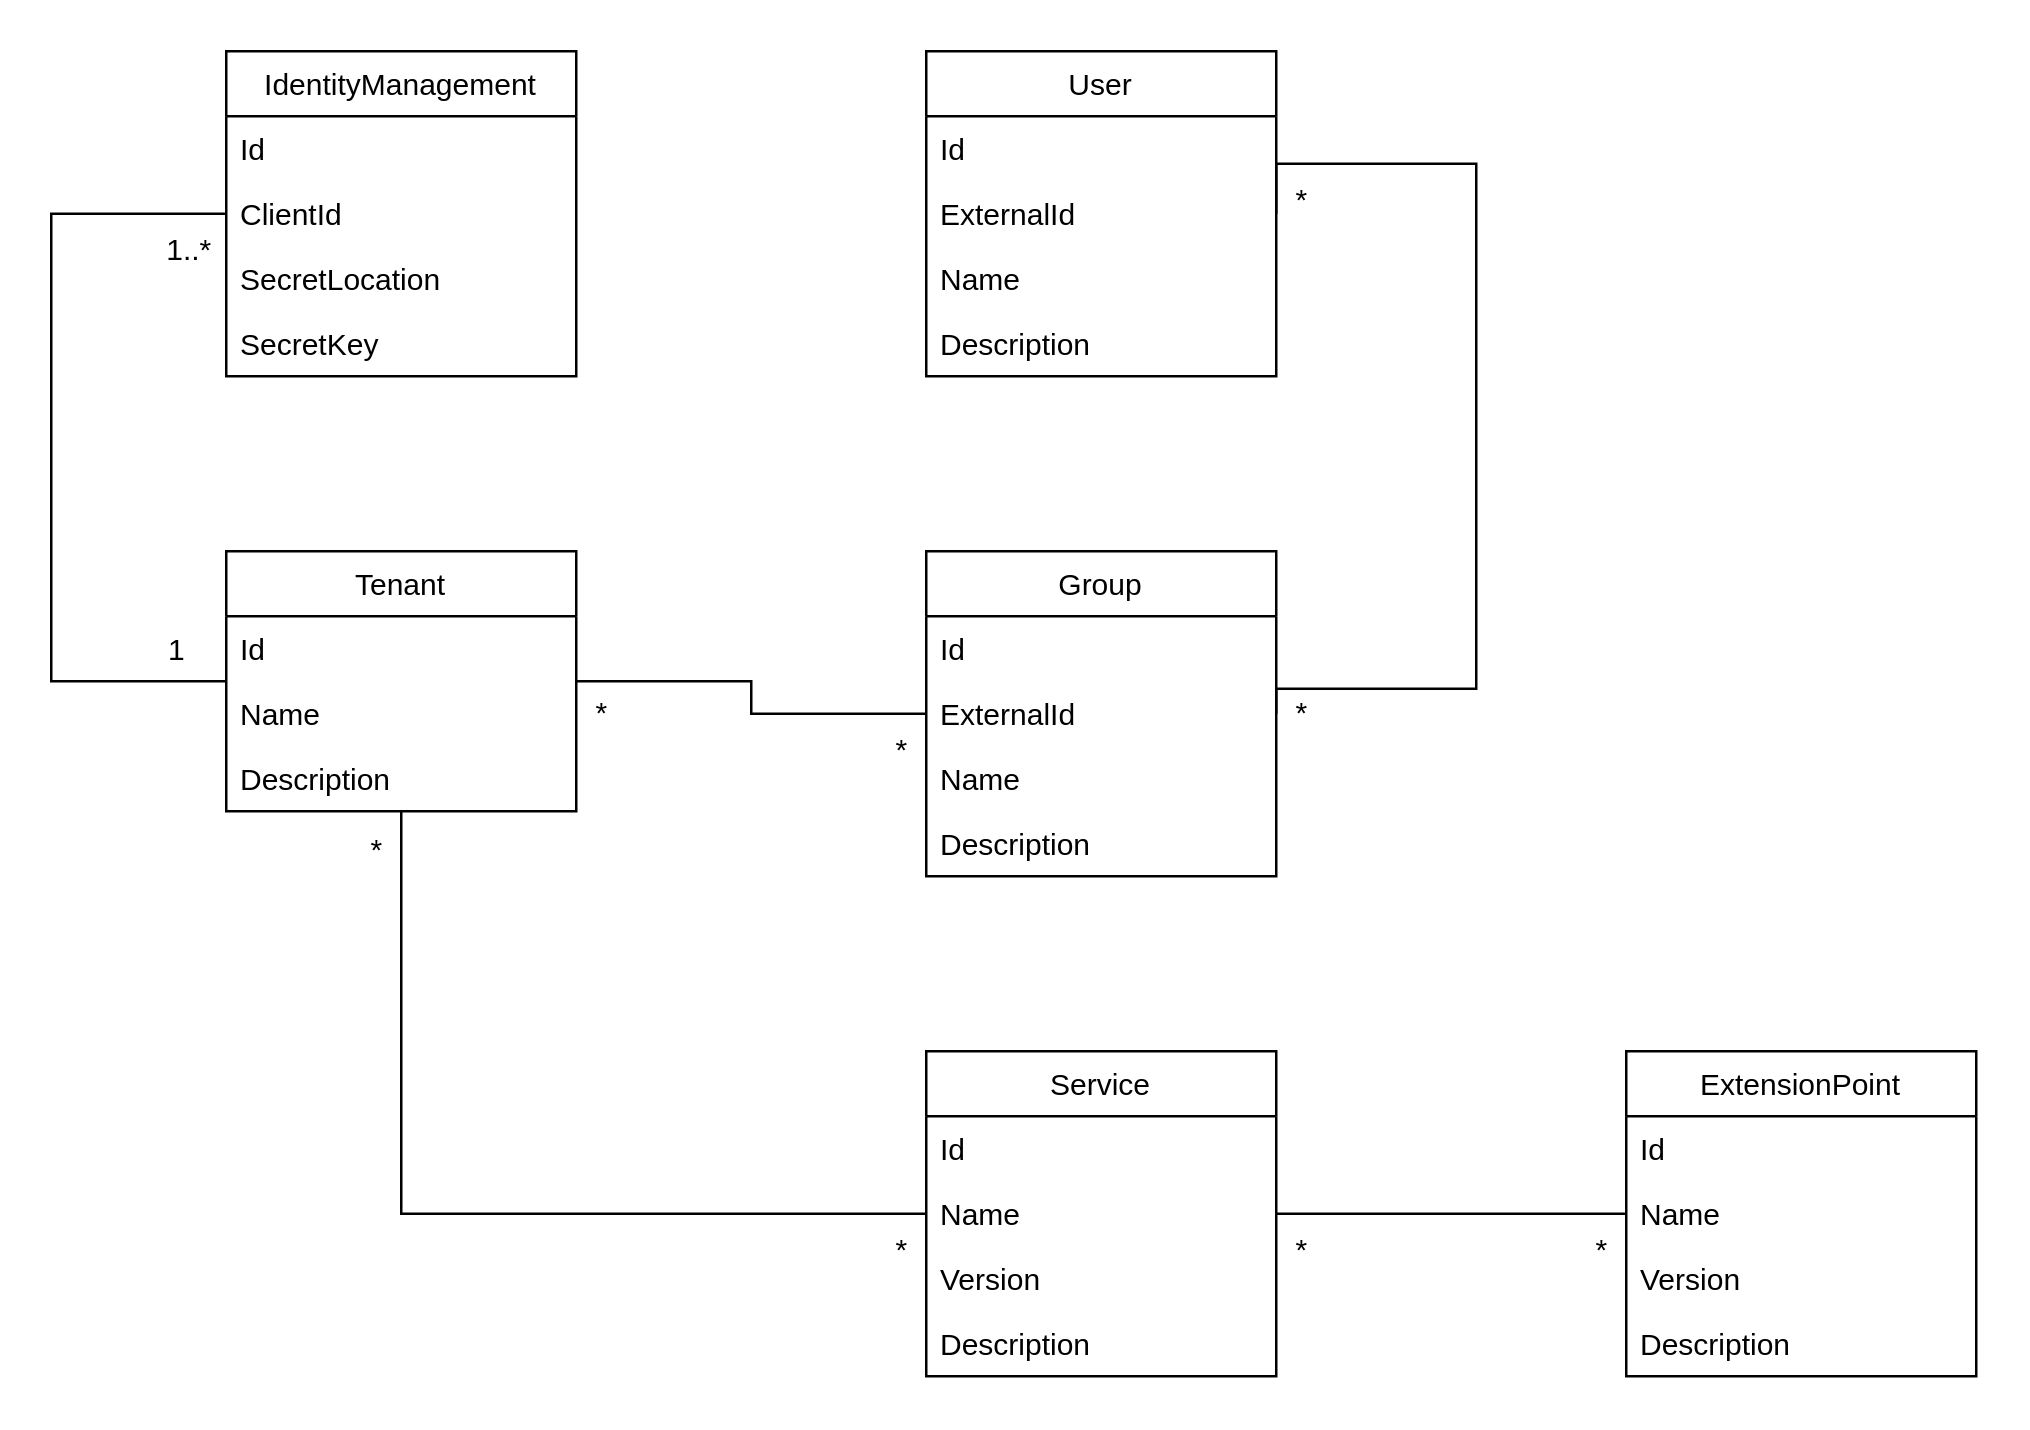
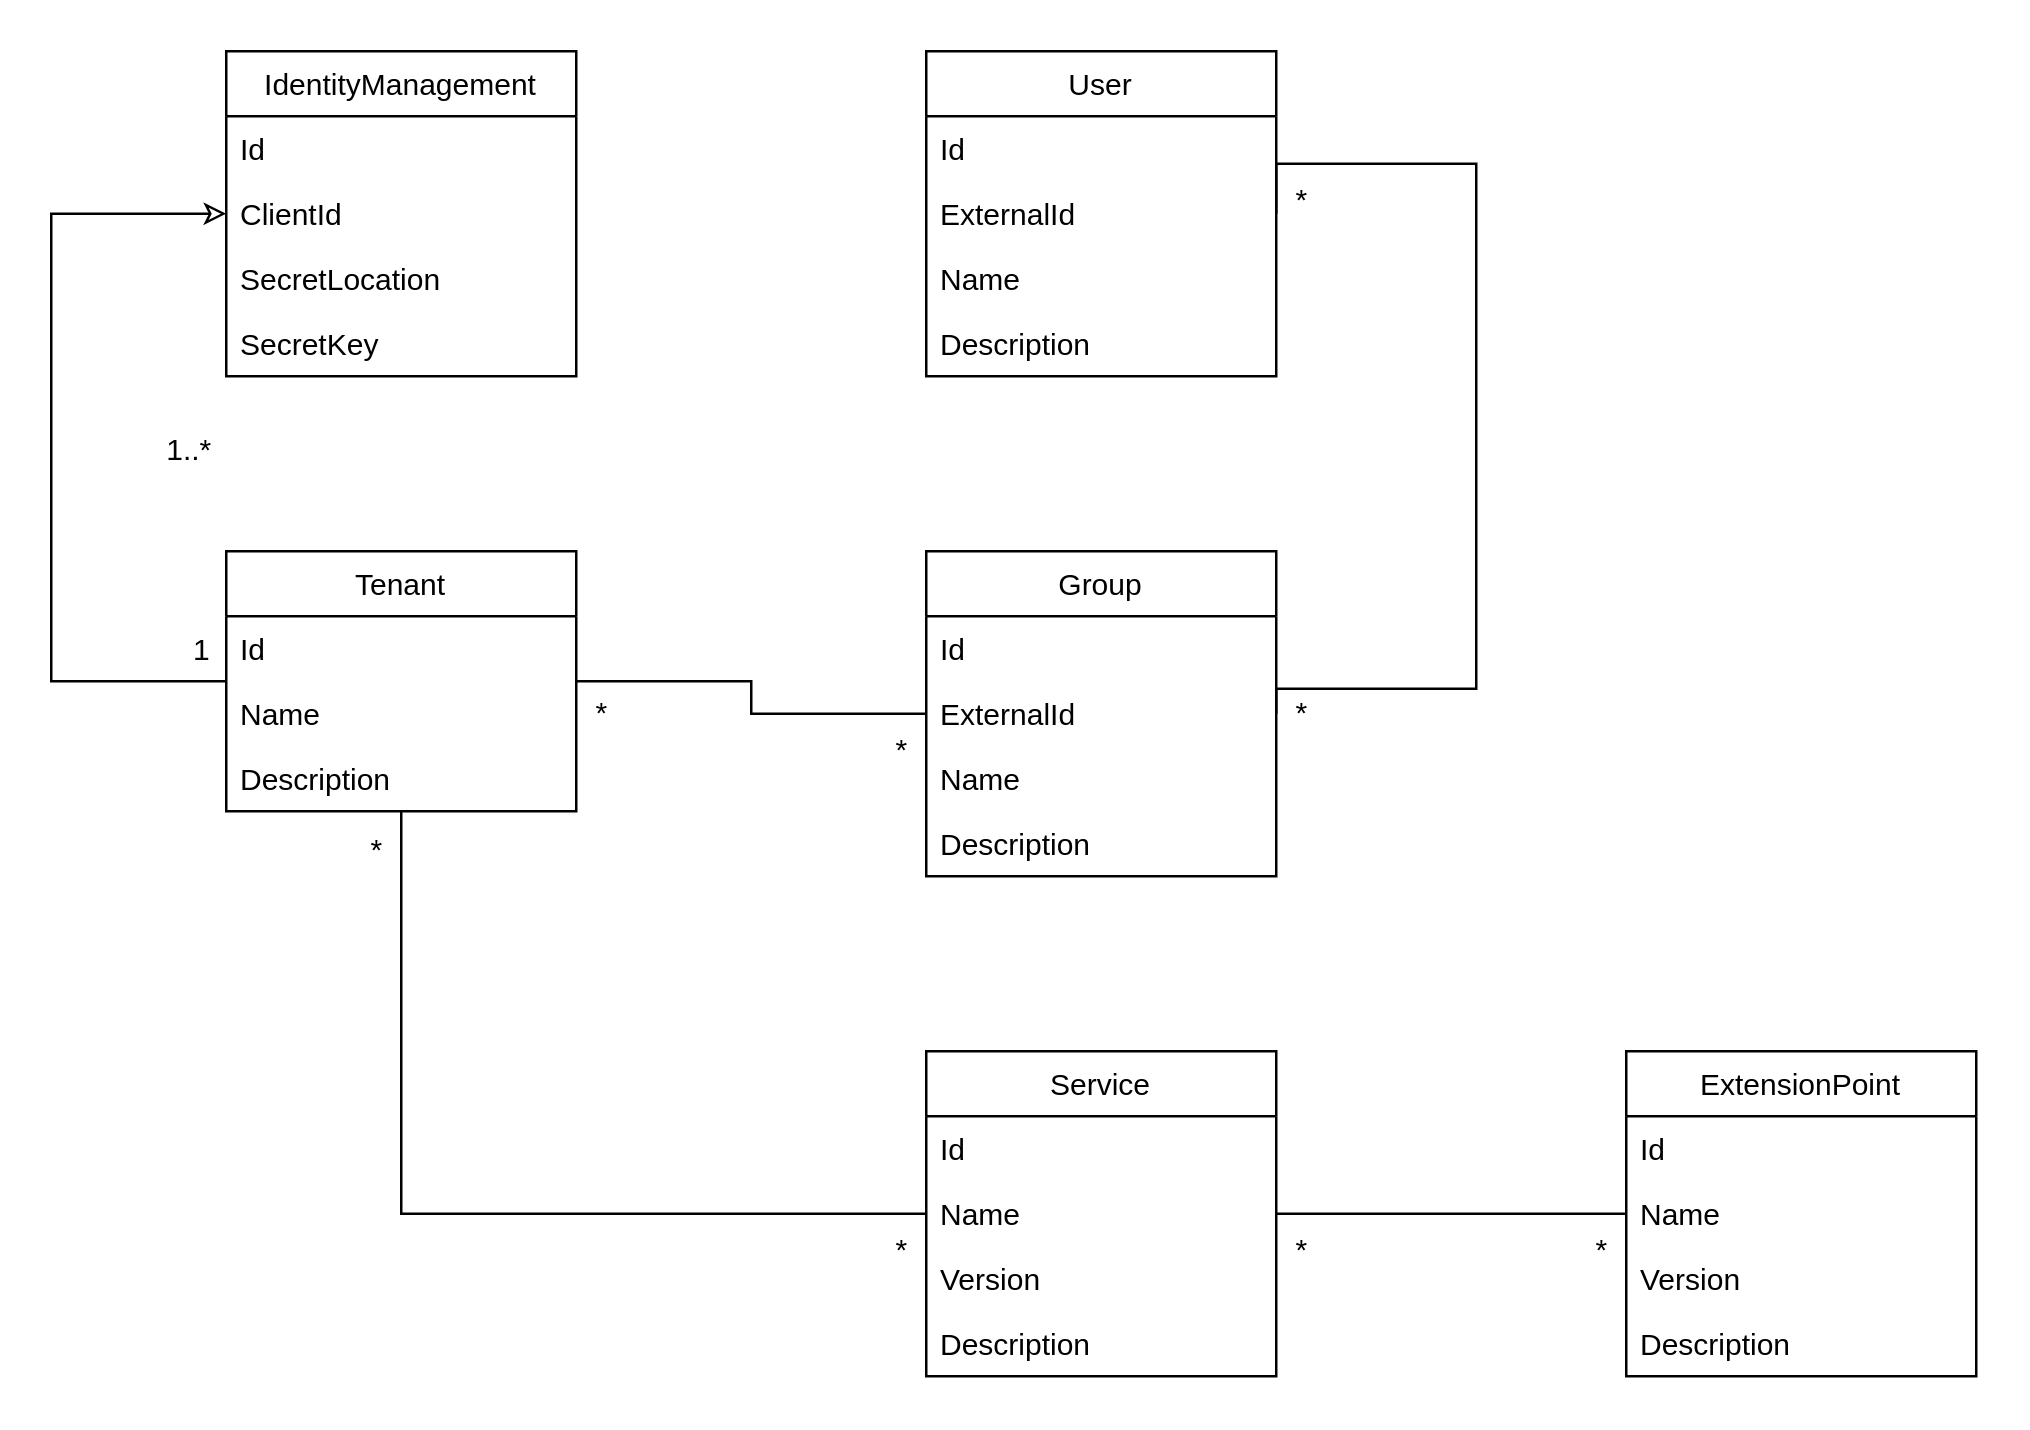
edge "ClientId" -- "Tenant": arrowhead none -> classic
node "1..*": moved (189, 251) -> (189, 451)
node "1": moved (176, 651) -> (201, 651)
